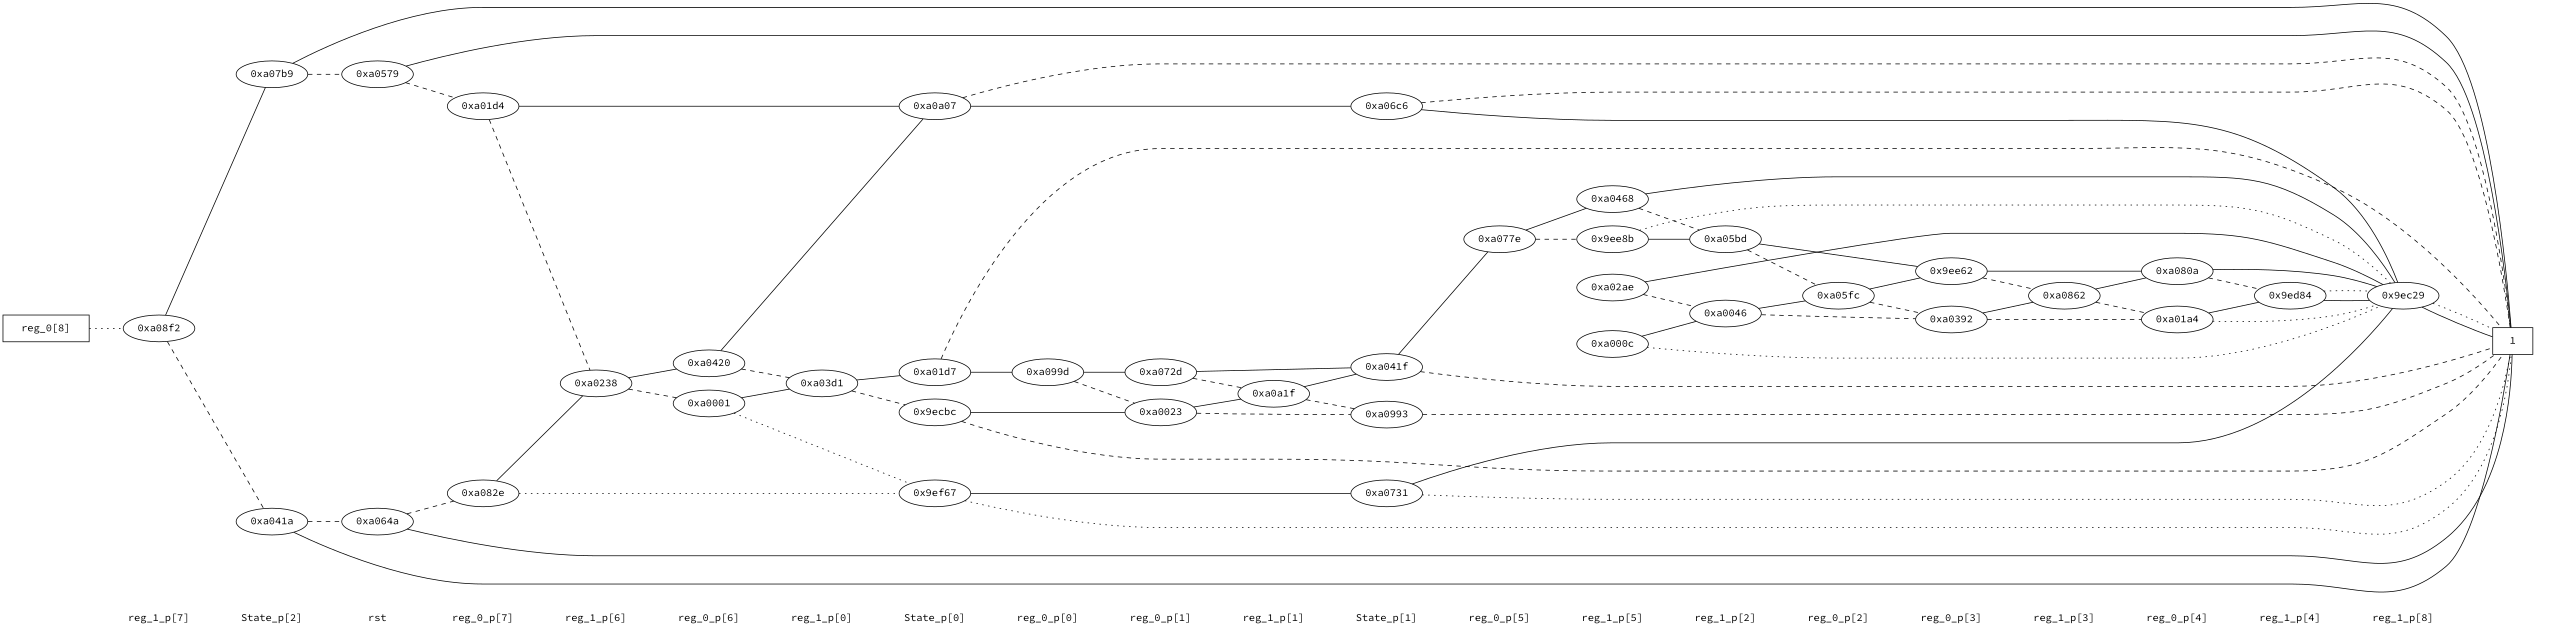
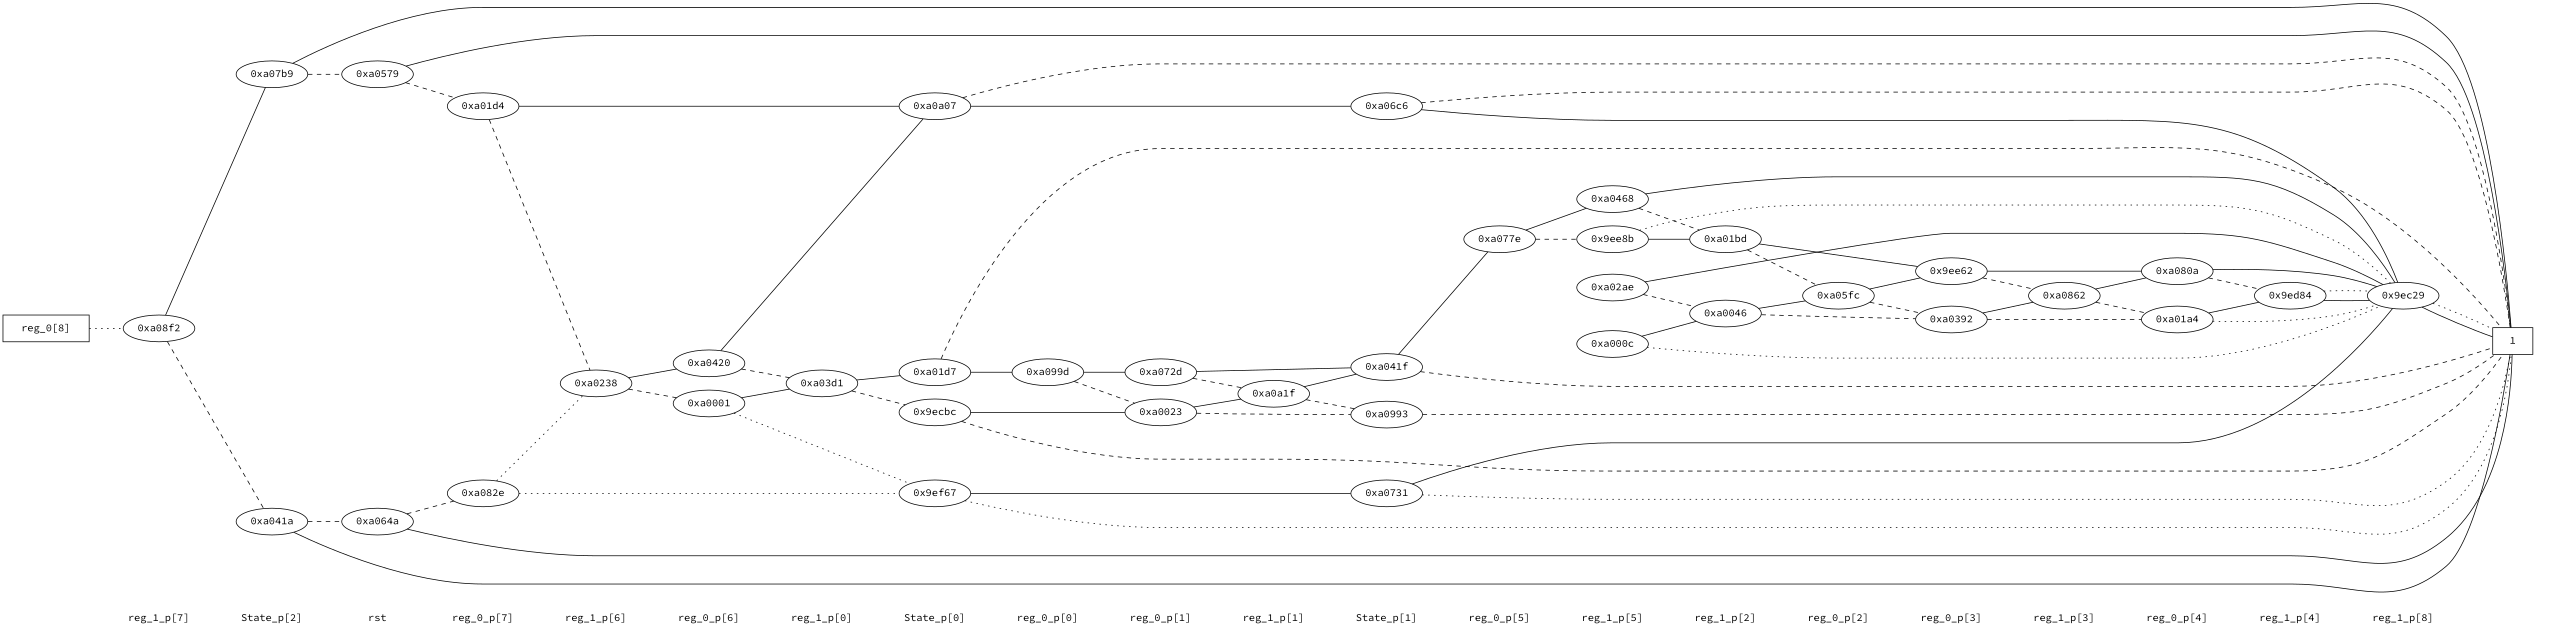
node "0xa05bd": label "0xa05bd" -> "0xa01bd"
edge "0xa0238" -- "0xa082e": style solid -> dotted
